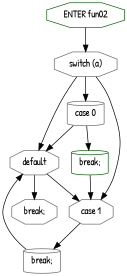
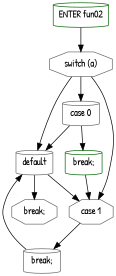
node "ENTER fun02": shape octagon -> cylinder
node "default": shape octagon -> cylinder
